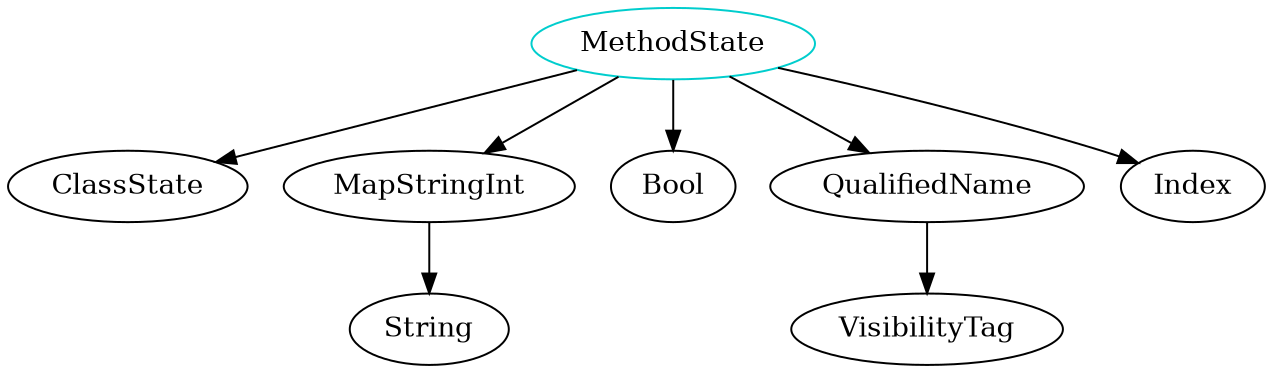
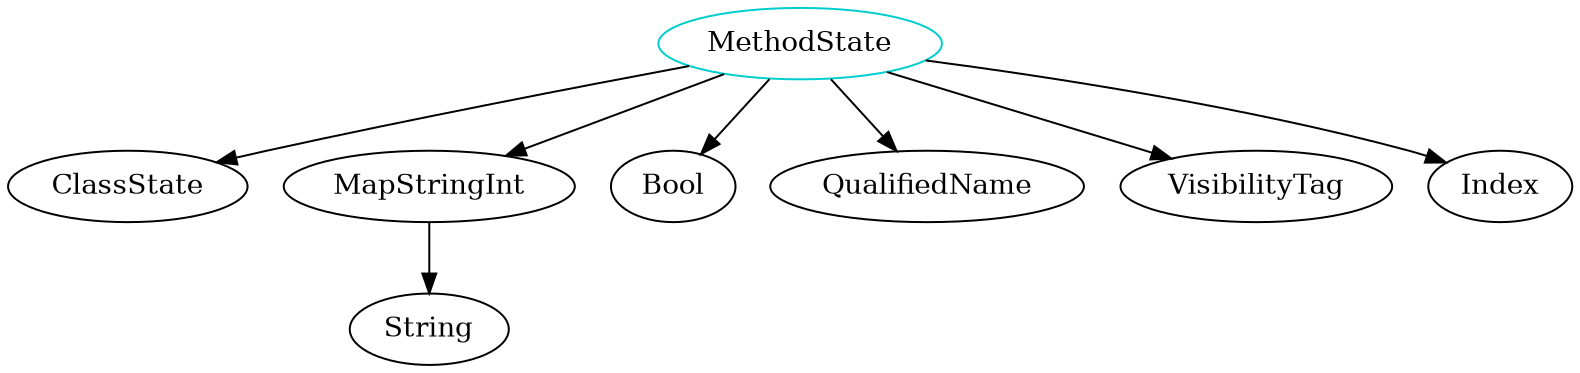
edge "QualifiedName" -> "VisibilityTag": now "MethodState" -> "VisibilityTag"
